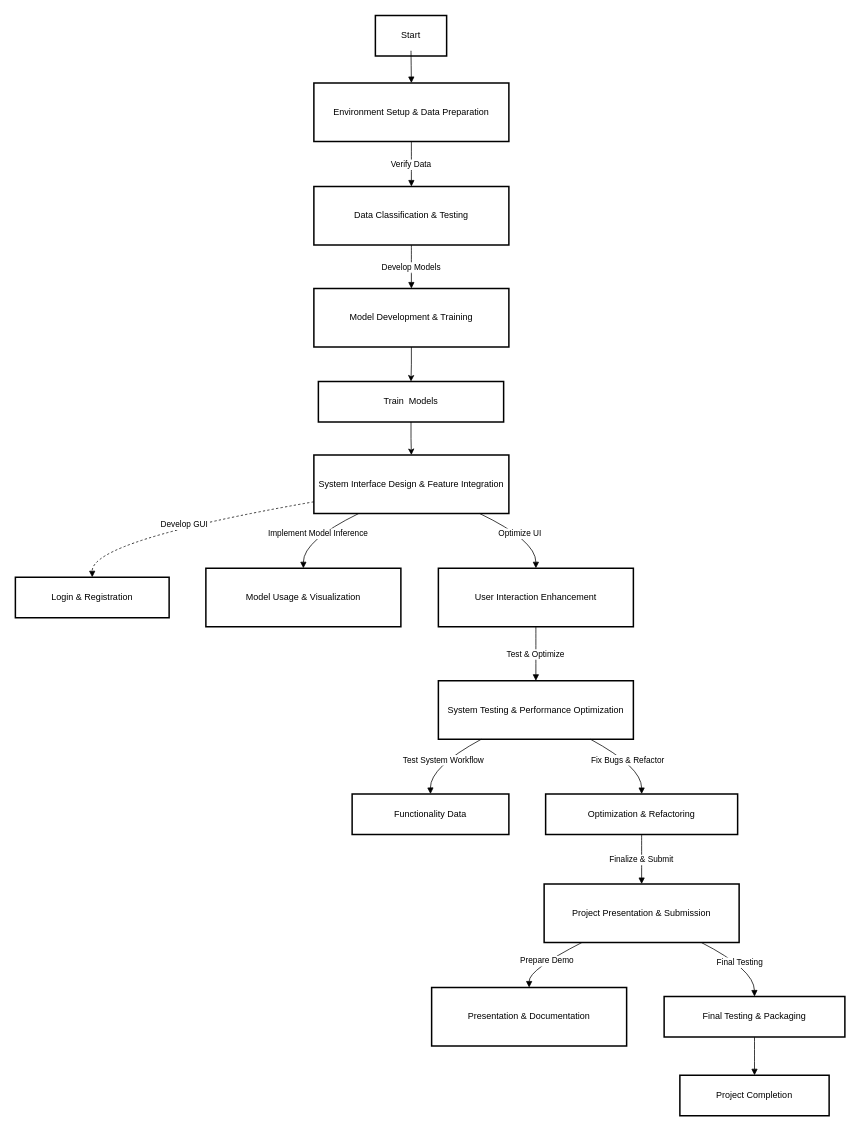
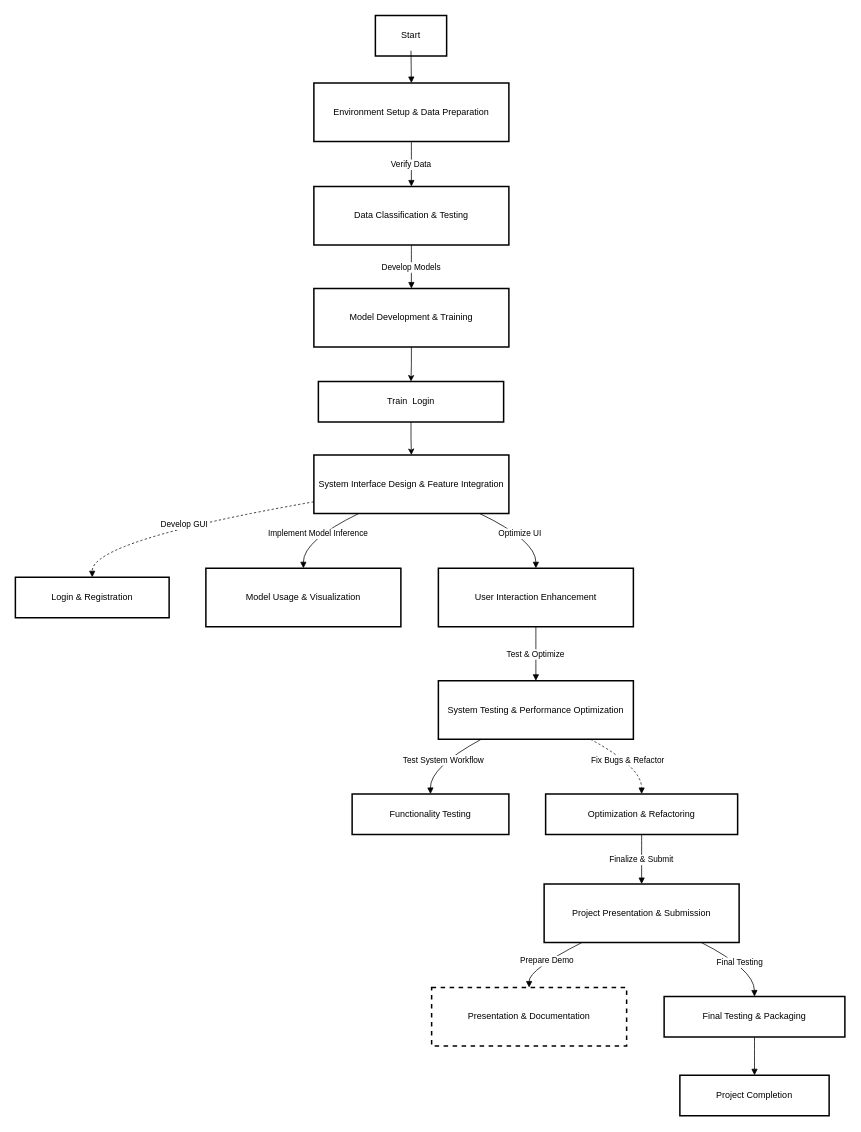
node "Train Models": label "Train Models" -> "Train Login"
edge "System Testing & Performance Optimization" -> "Optimization & Refactoring": style solid -> dashed
node "Functionality Data": label "Functionality Data" -> "Functionality Testing"
node "Presentation & Documentation": style solid -> dashed
